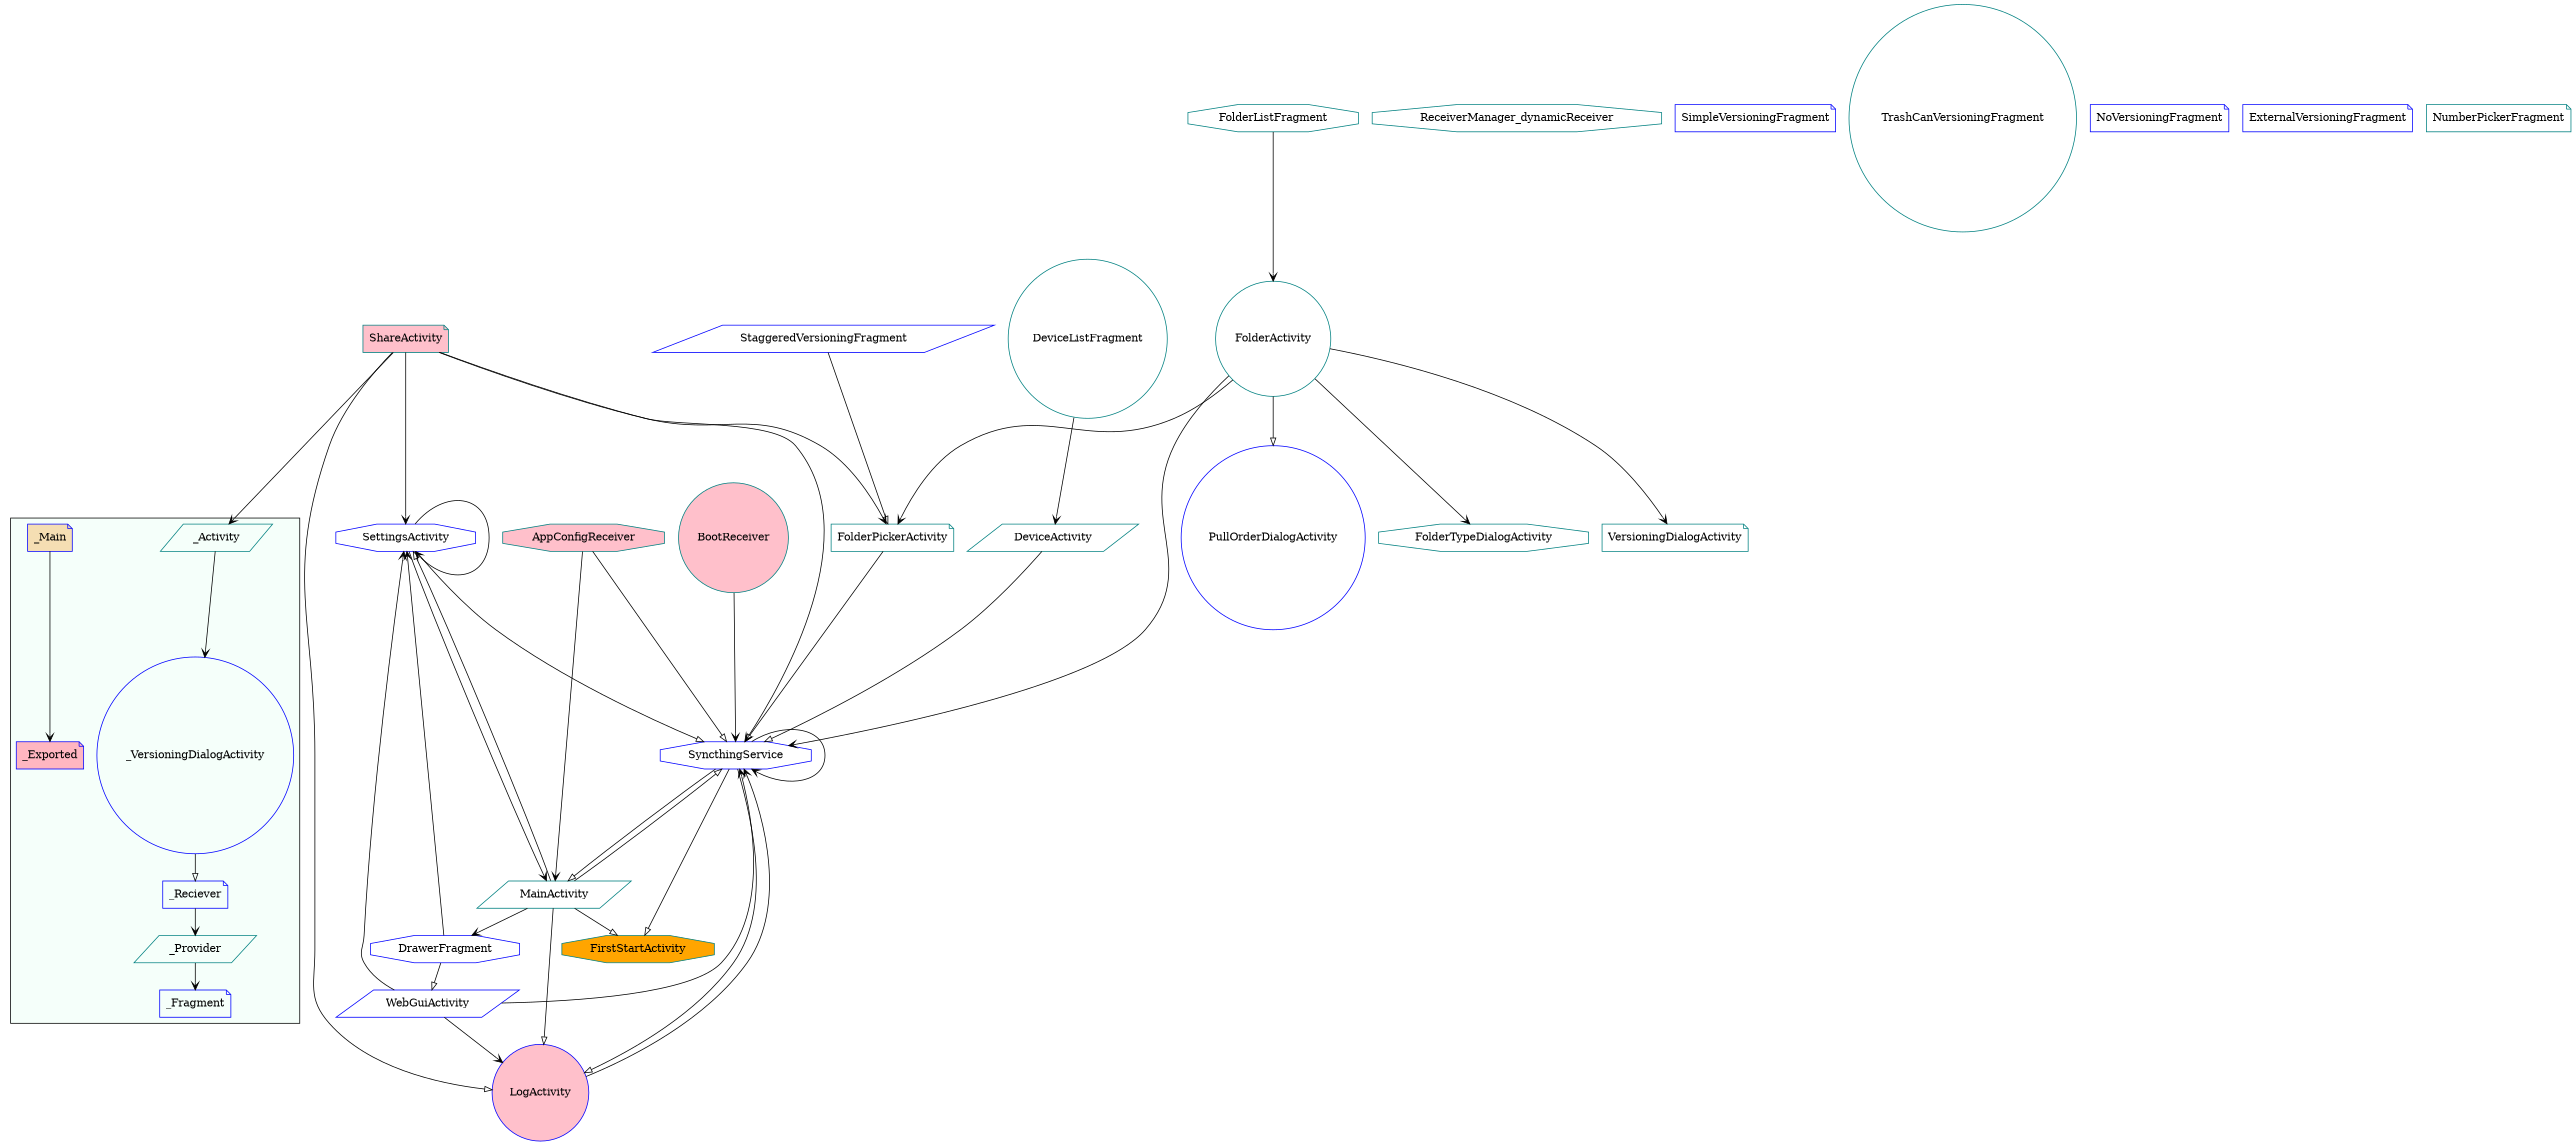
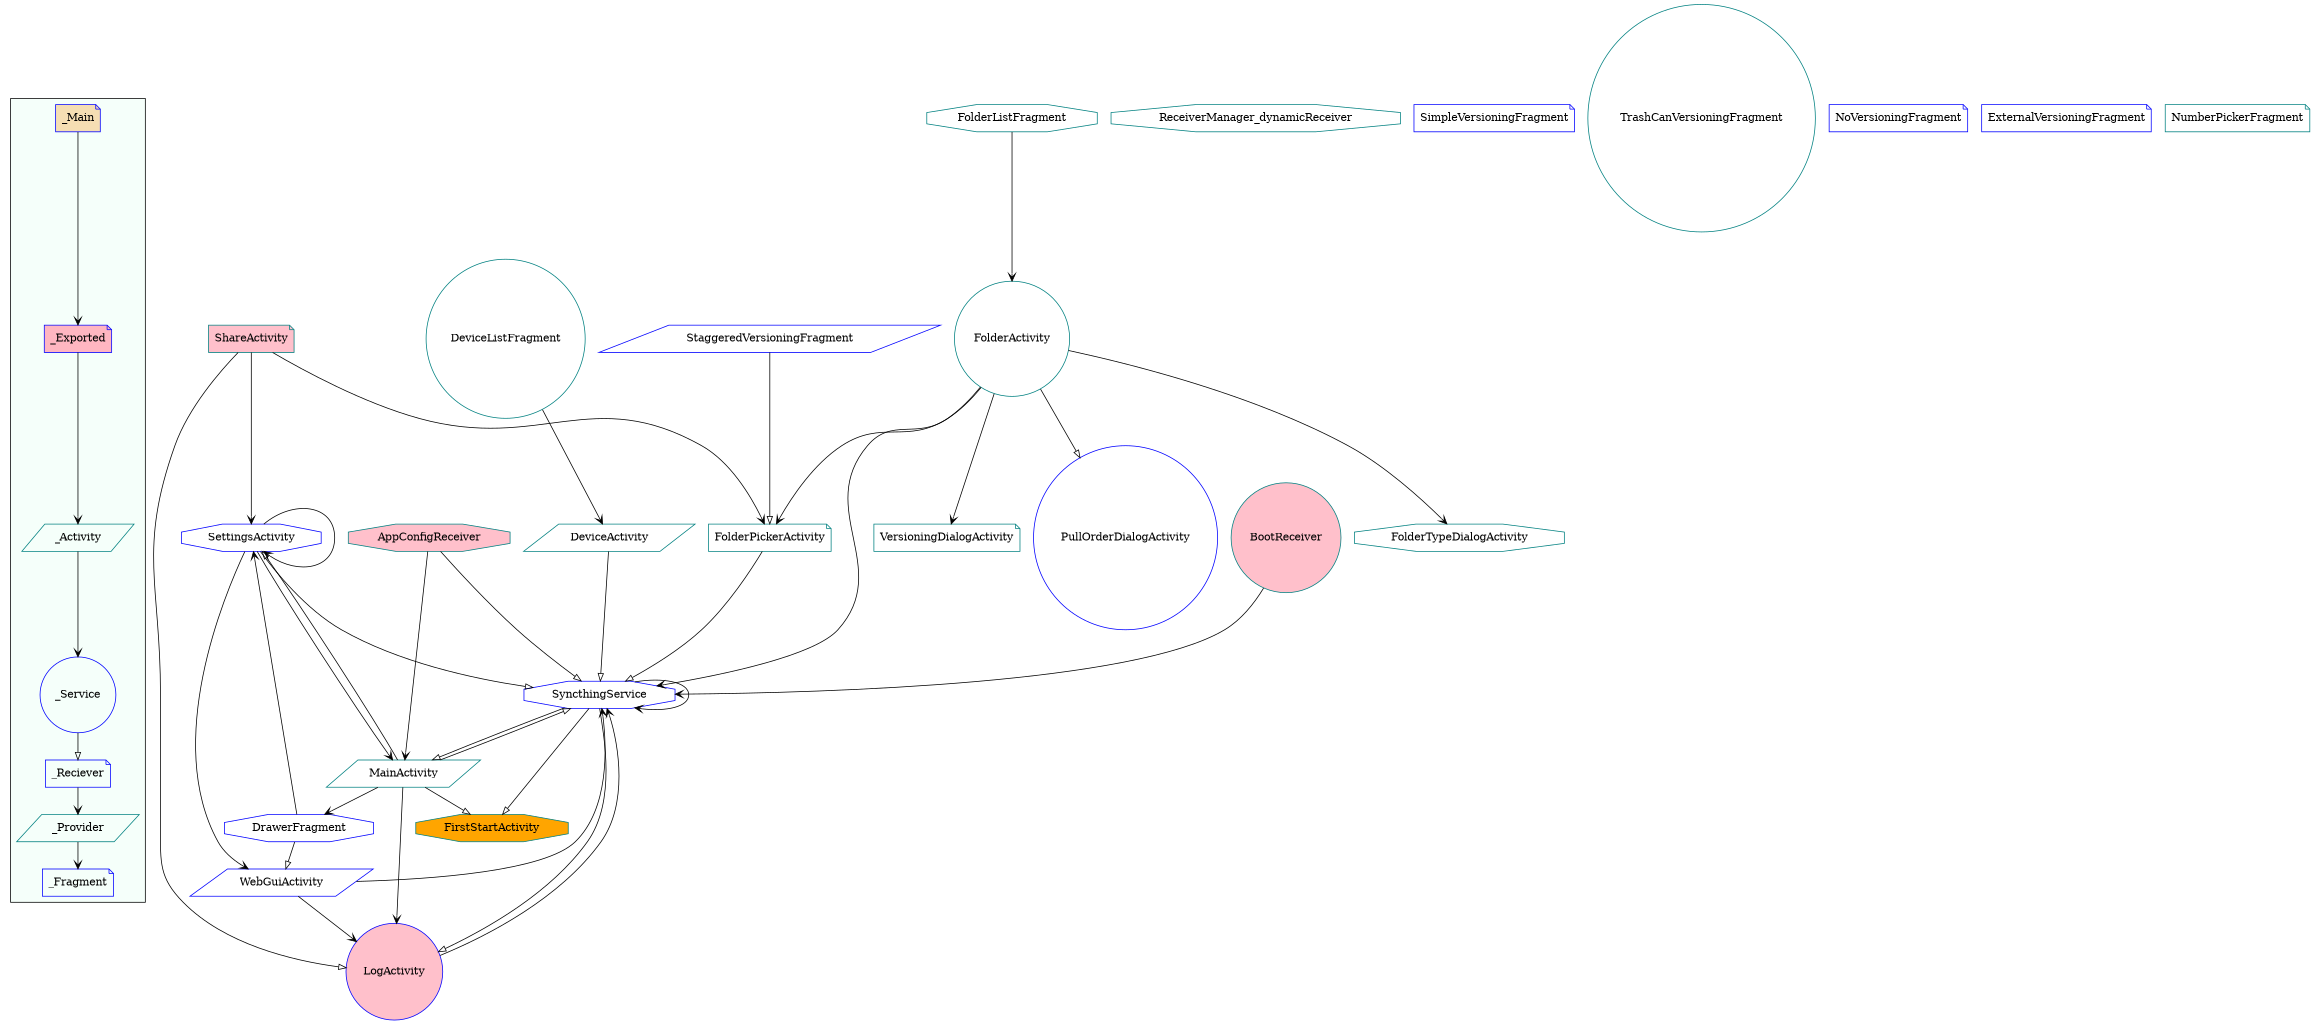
edge "ShareActivity" -> "SyncthingService": removed
edge "ShareActivity" -> "_Activity": now "_Exported" -> "_Activity"
node "_VersioningDialogActivity": label "_VersioningDialogActivity" -> "_Service"
edge "WebGuiActivity" -> "SettingsActivity": reversed
edge "MainActivity" -> "LogActivity": arrowhead onormal -> vee
